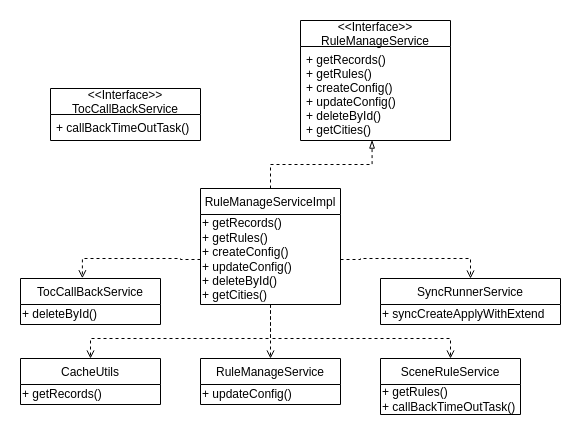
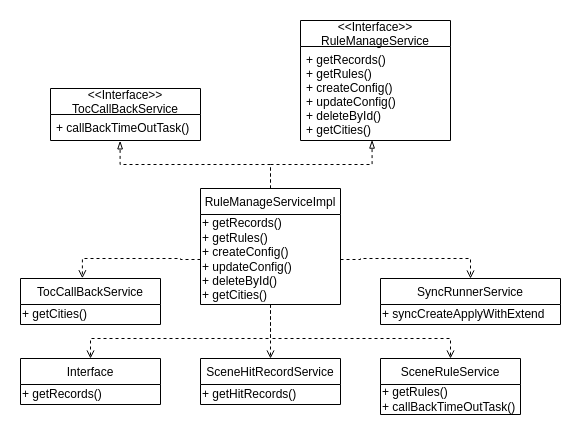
edge "RuleManageServiceImpl" -> "+ callBackTimeOutTask()": added
node "+ deleteById()": label "+ deleteById()" -> "+ getCities()"
node "CacheUtils": label "CacheUtils" -> "Interface"
node "RuleManageService": label "RuleManageService" -> "SceneHitRecordService"
node "+ updateConfig()": label "+ updateConfig()" -> "+ getHitRecords()"
